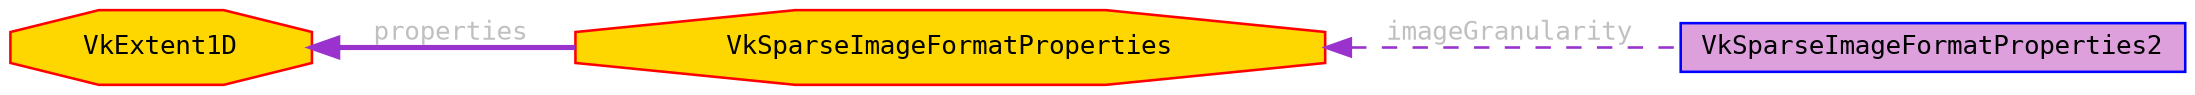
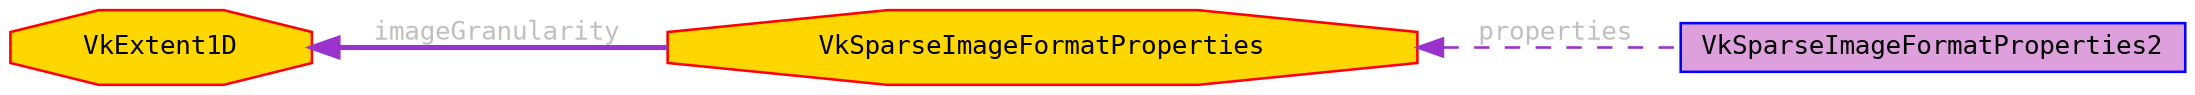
edge "VkSparseImageFormatProperties" -> "VkExtent1D": label " properties" -> " imageGranularity"
edge "VkSparseImageFormatProperties2" -> "VkSparseImageFormatProperties": label " imageGranularity" -> " properties"
